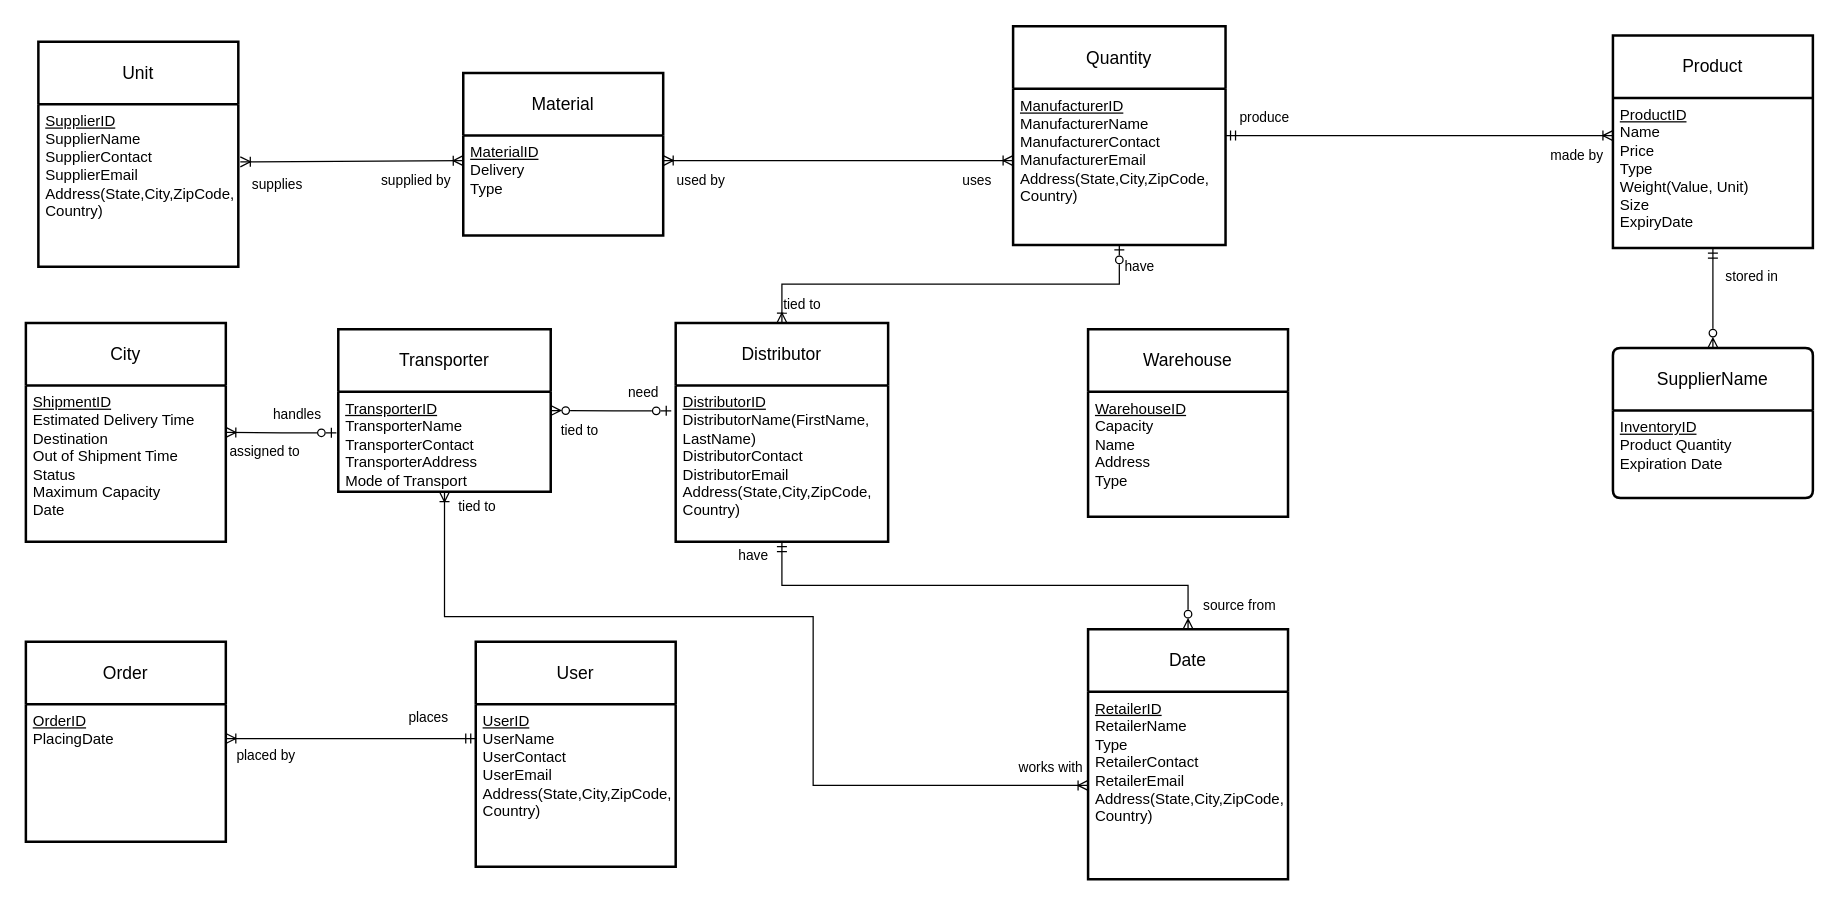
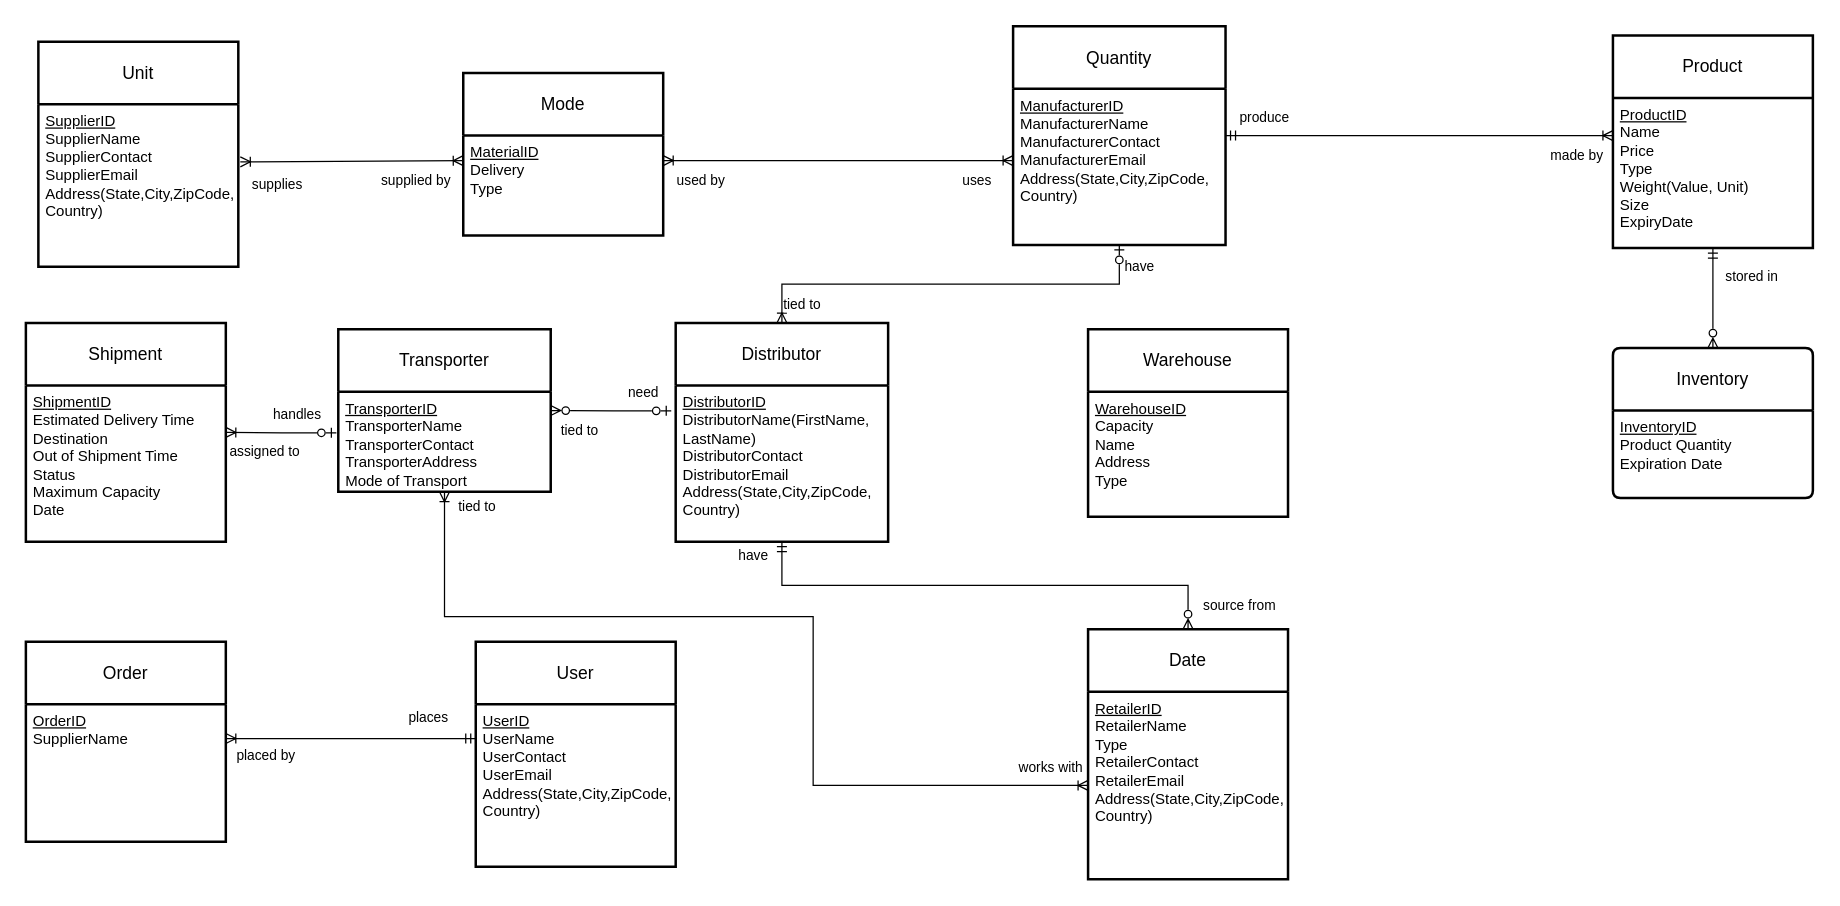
node "Material": label "Material" -> "Mode"
node "City": label "City" -> "Shipment"
node "SupplierName": label "SupplierName" -> "Inventory"
node "OrderID PlacingDate": label "OrderID PlacingDate" -> "OrderID SupplierName"
